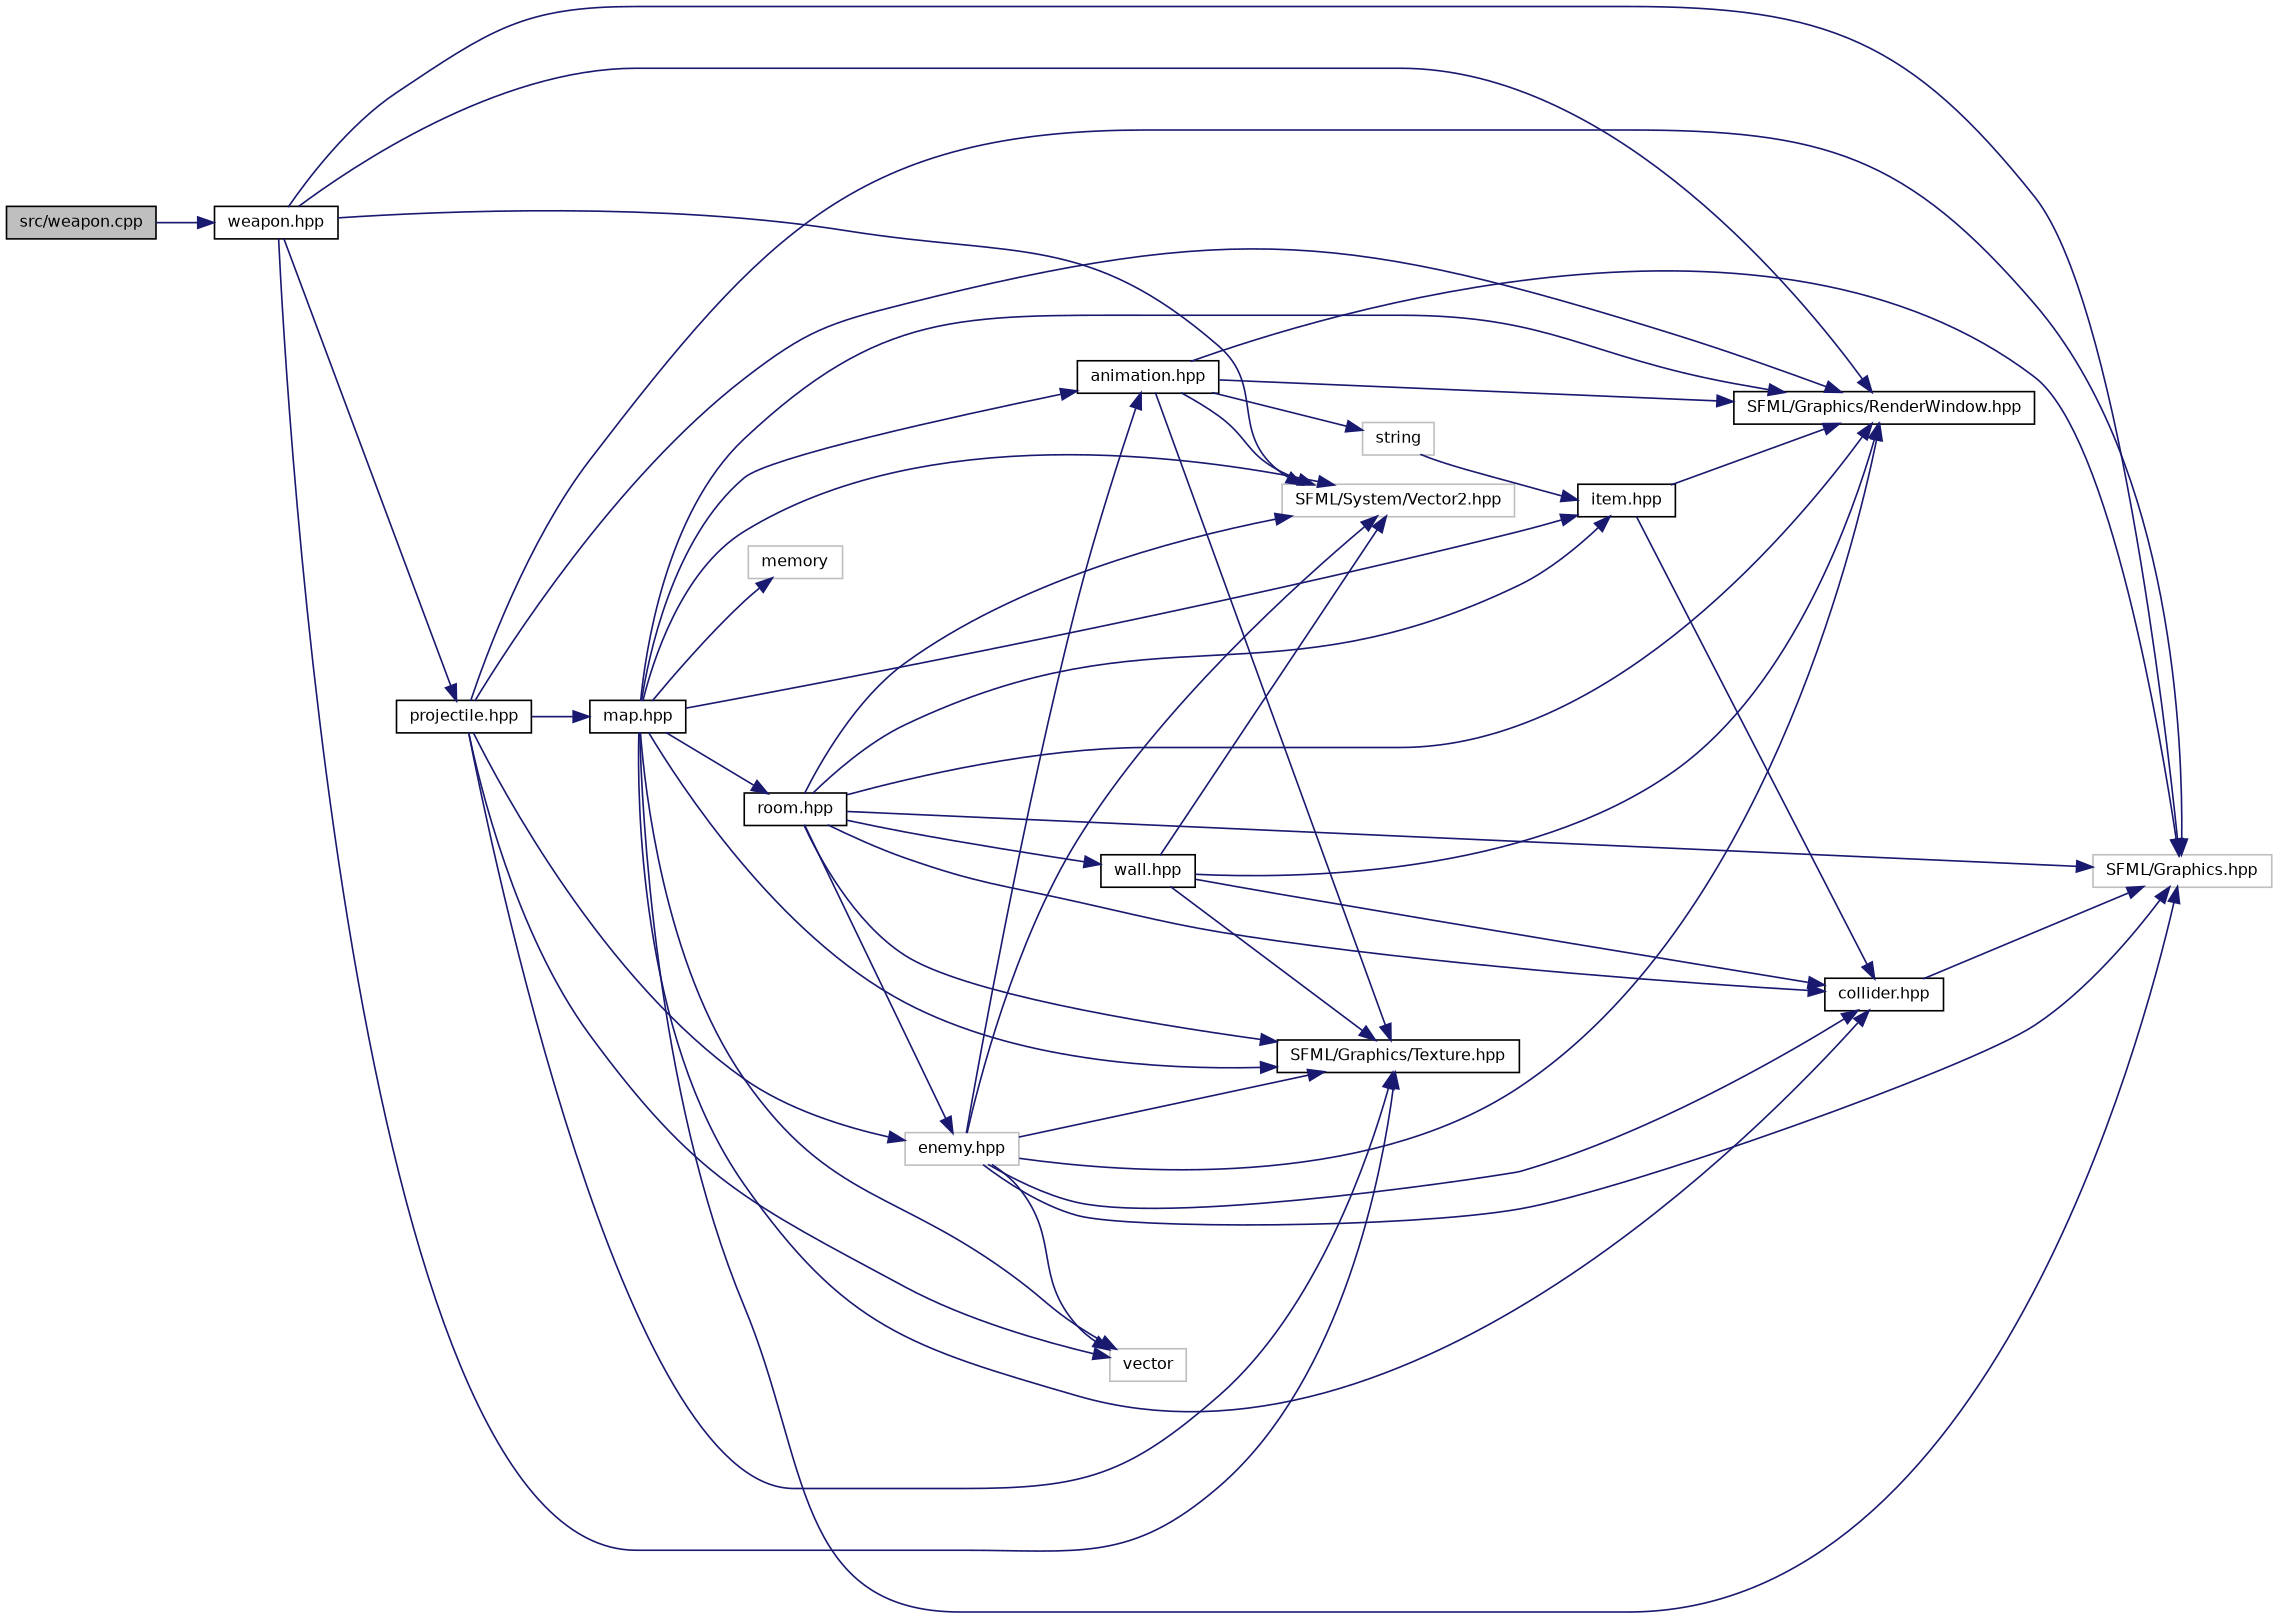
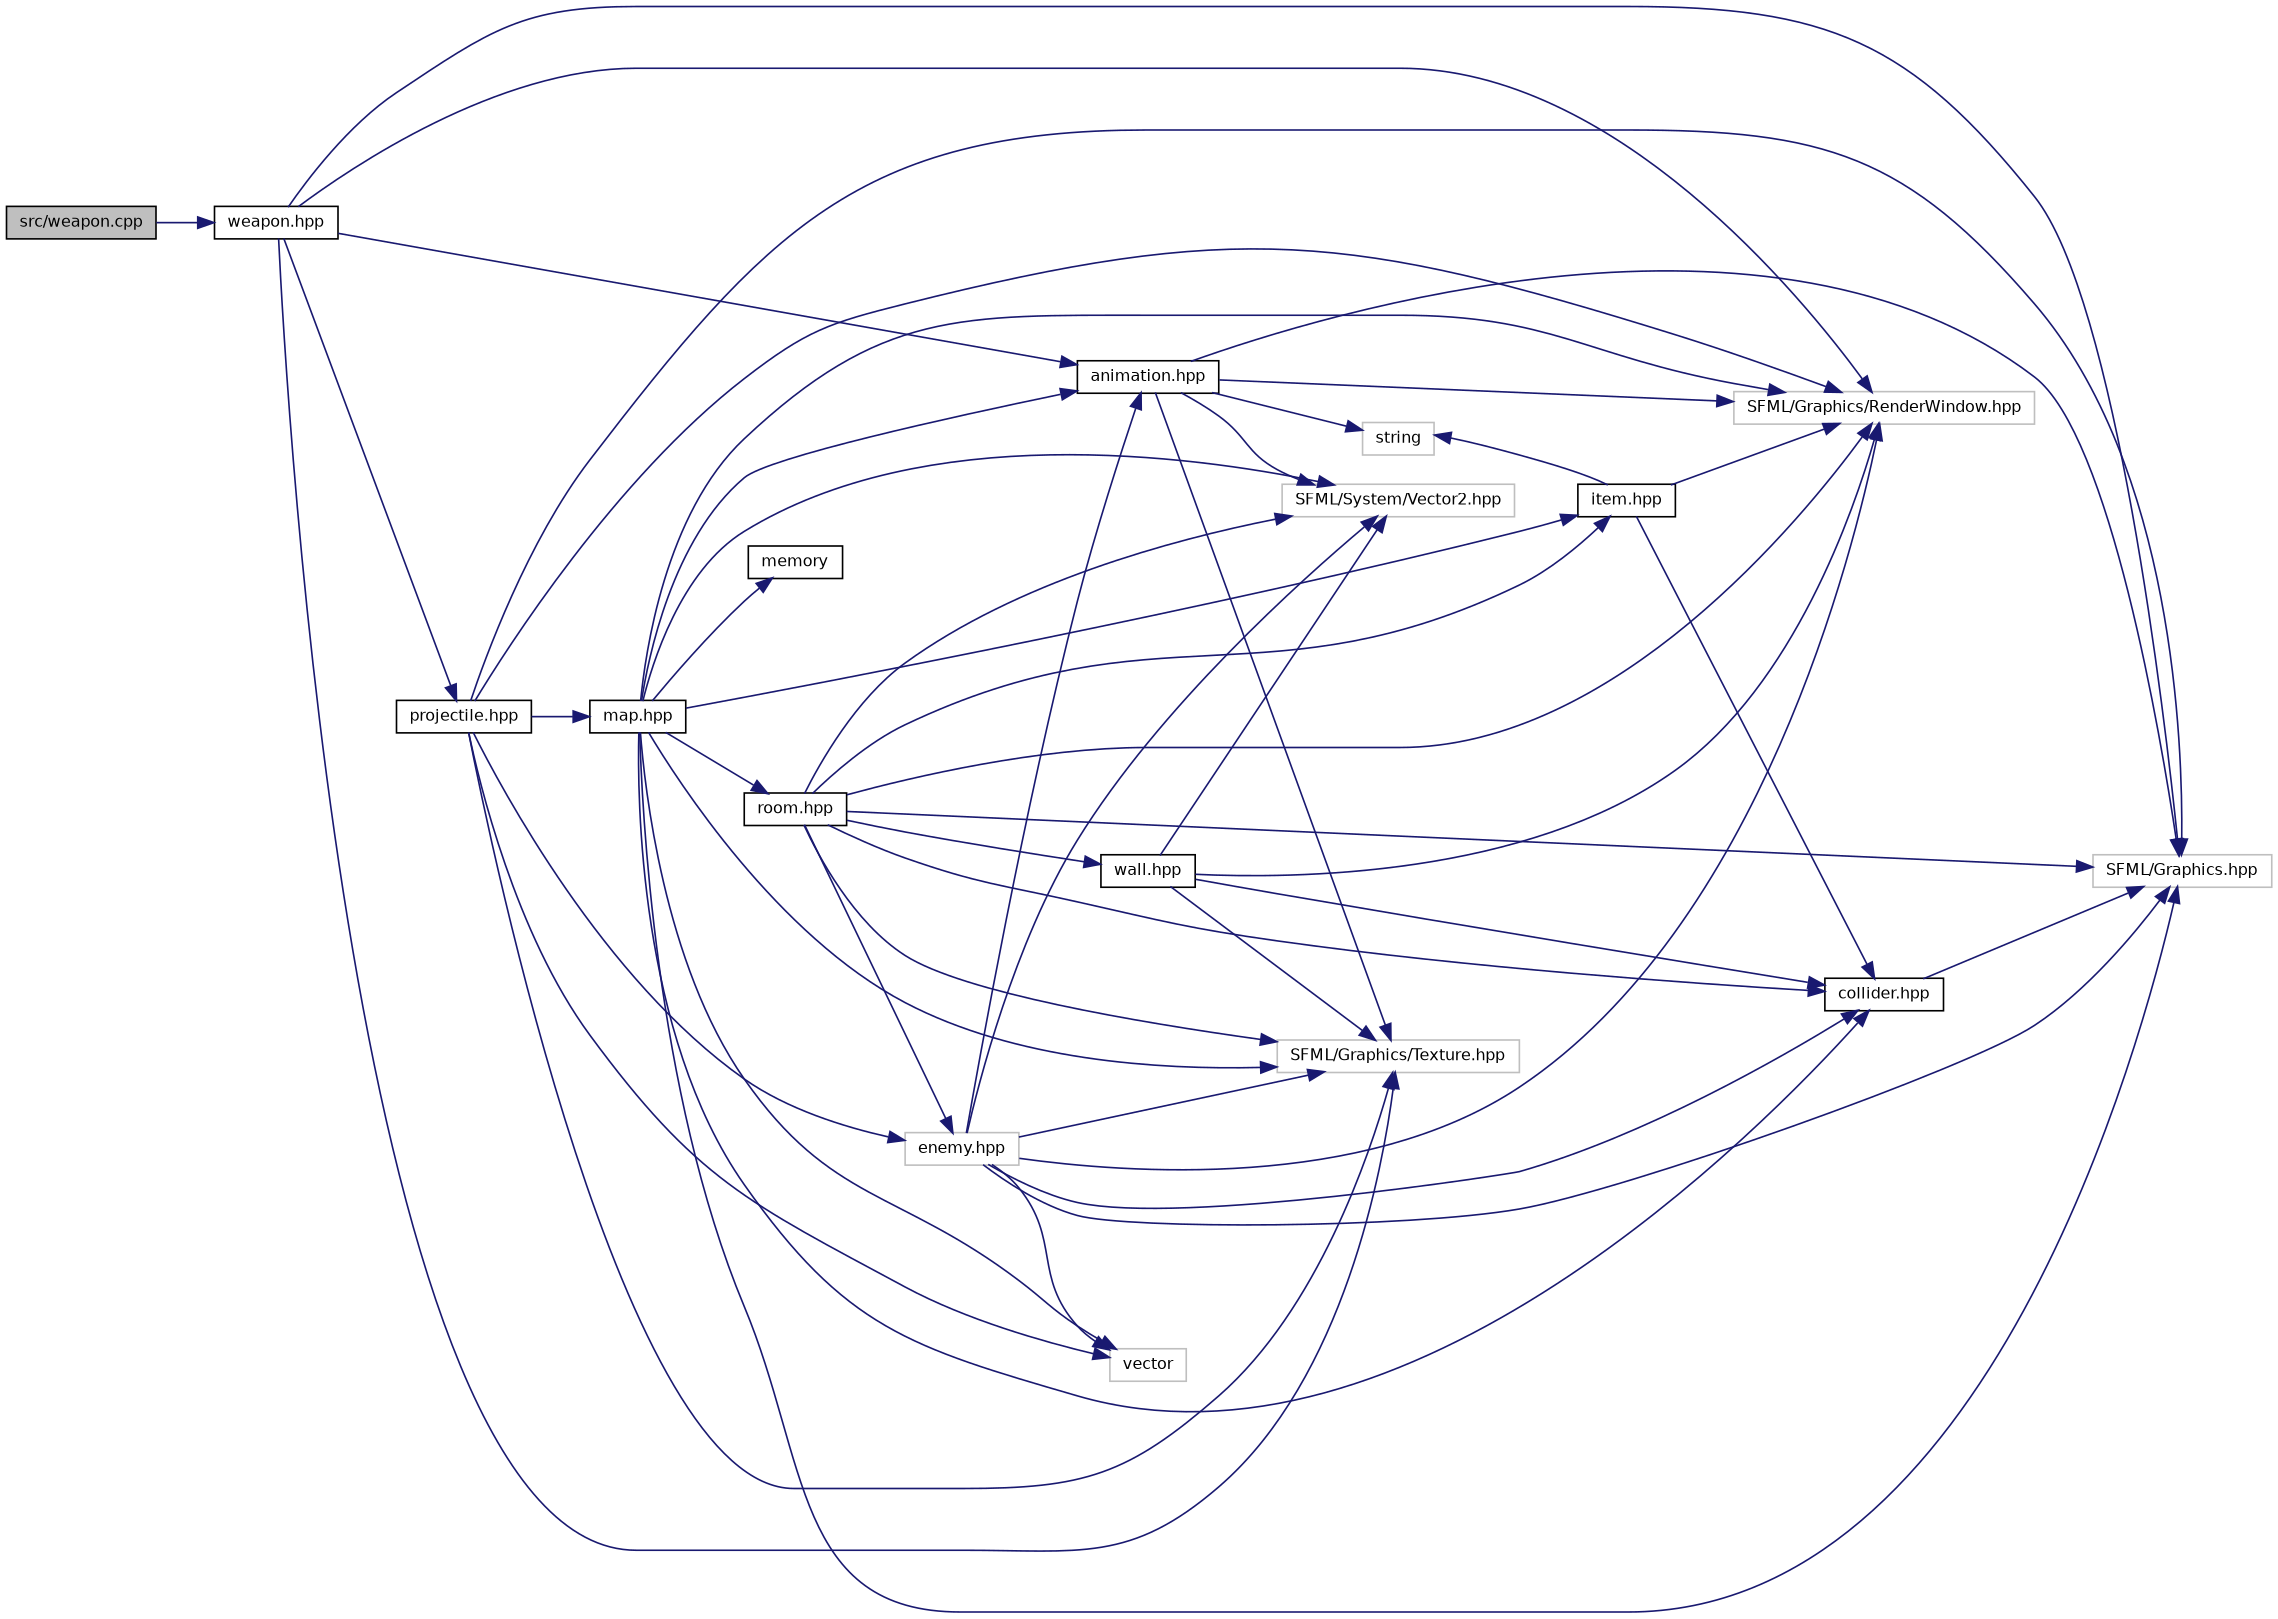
edge "weapon.hpp" -> "SFML/System/Vector2.hpp": now "weapon.hpp" -> "animation.hpp"
node "SFML/Graphics/RenderWindow.hpp": color black -> grey75
edge "string" -> "item.hpp": reversed
node "memory": color grey75 -> black
node "SFML/Graphics/Texture.hpp": color black -> grey75
